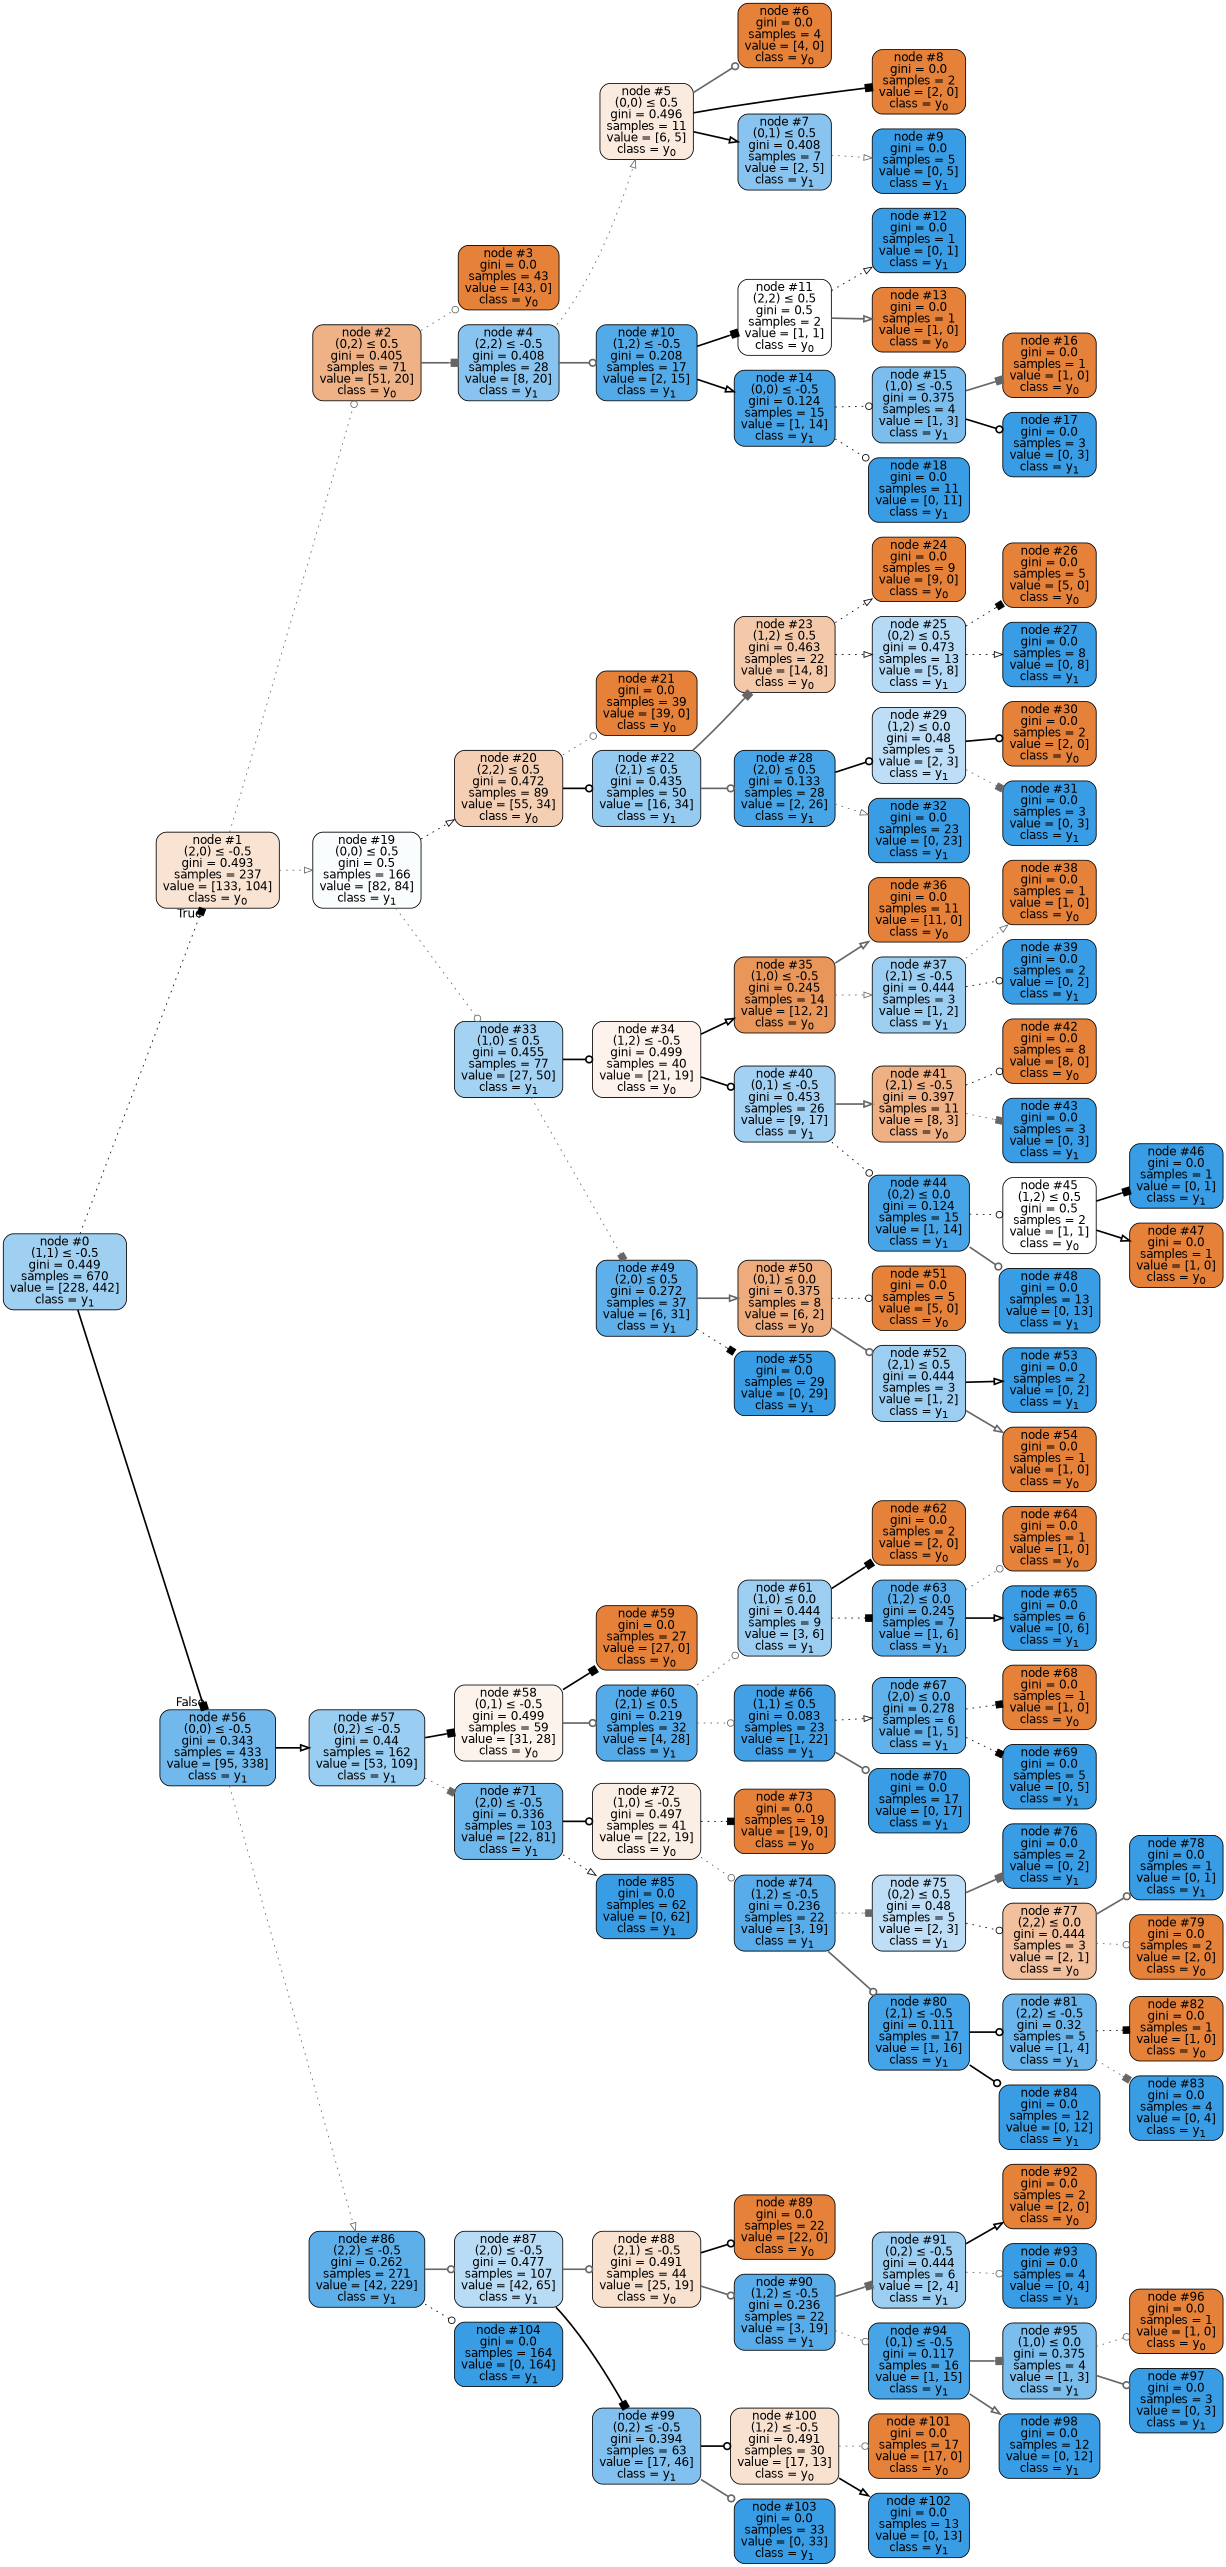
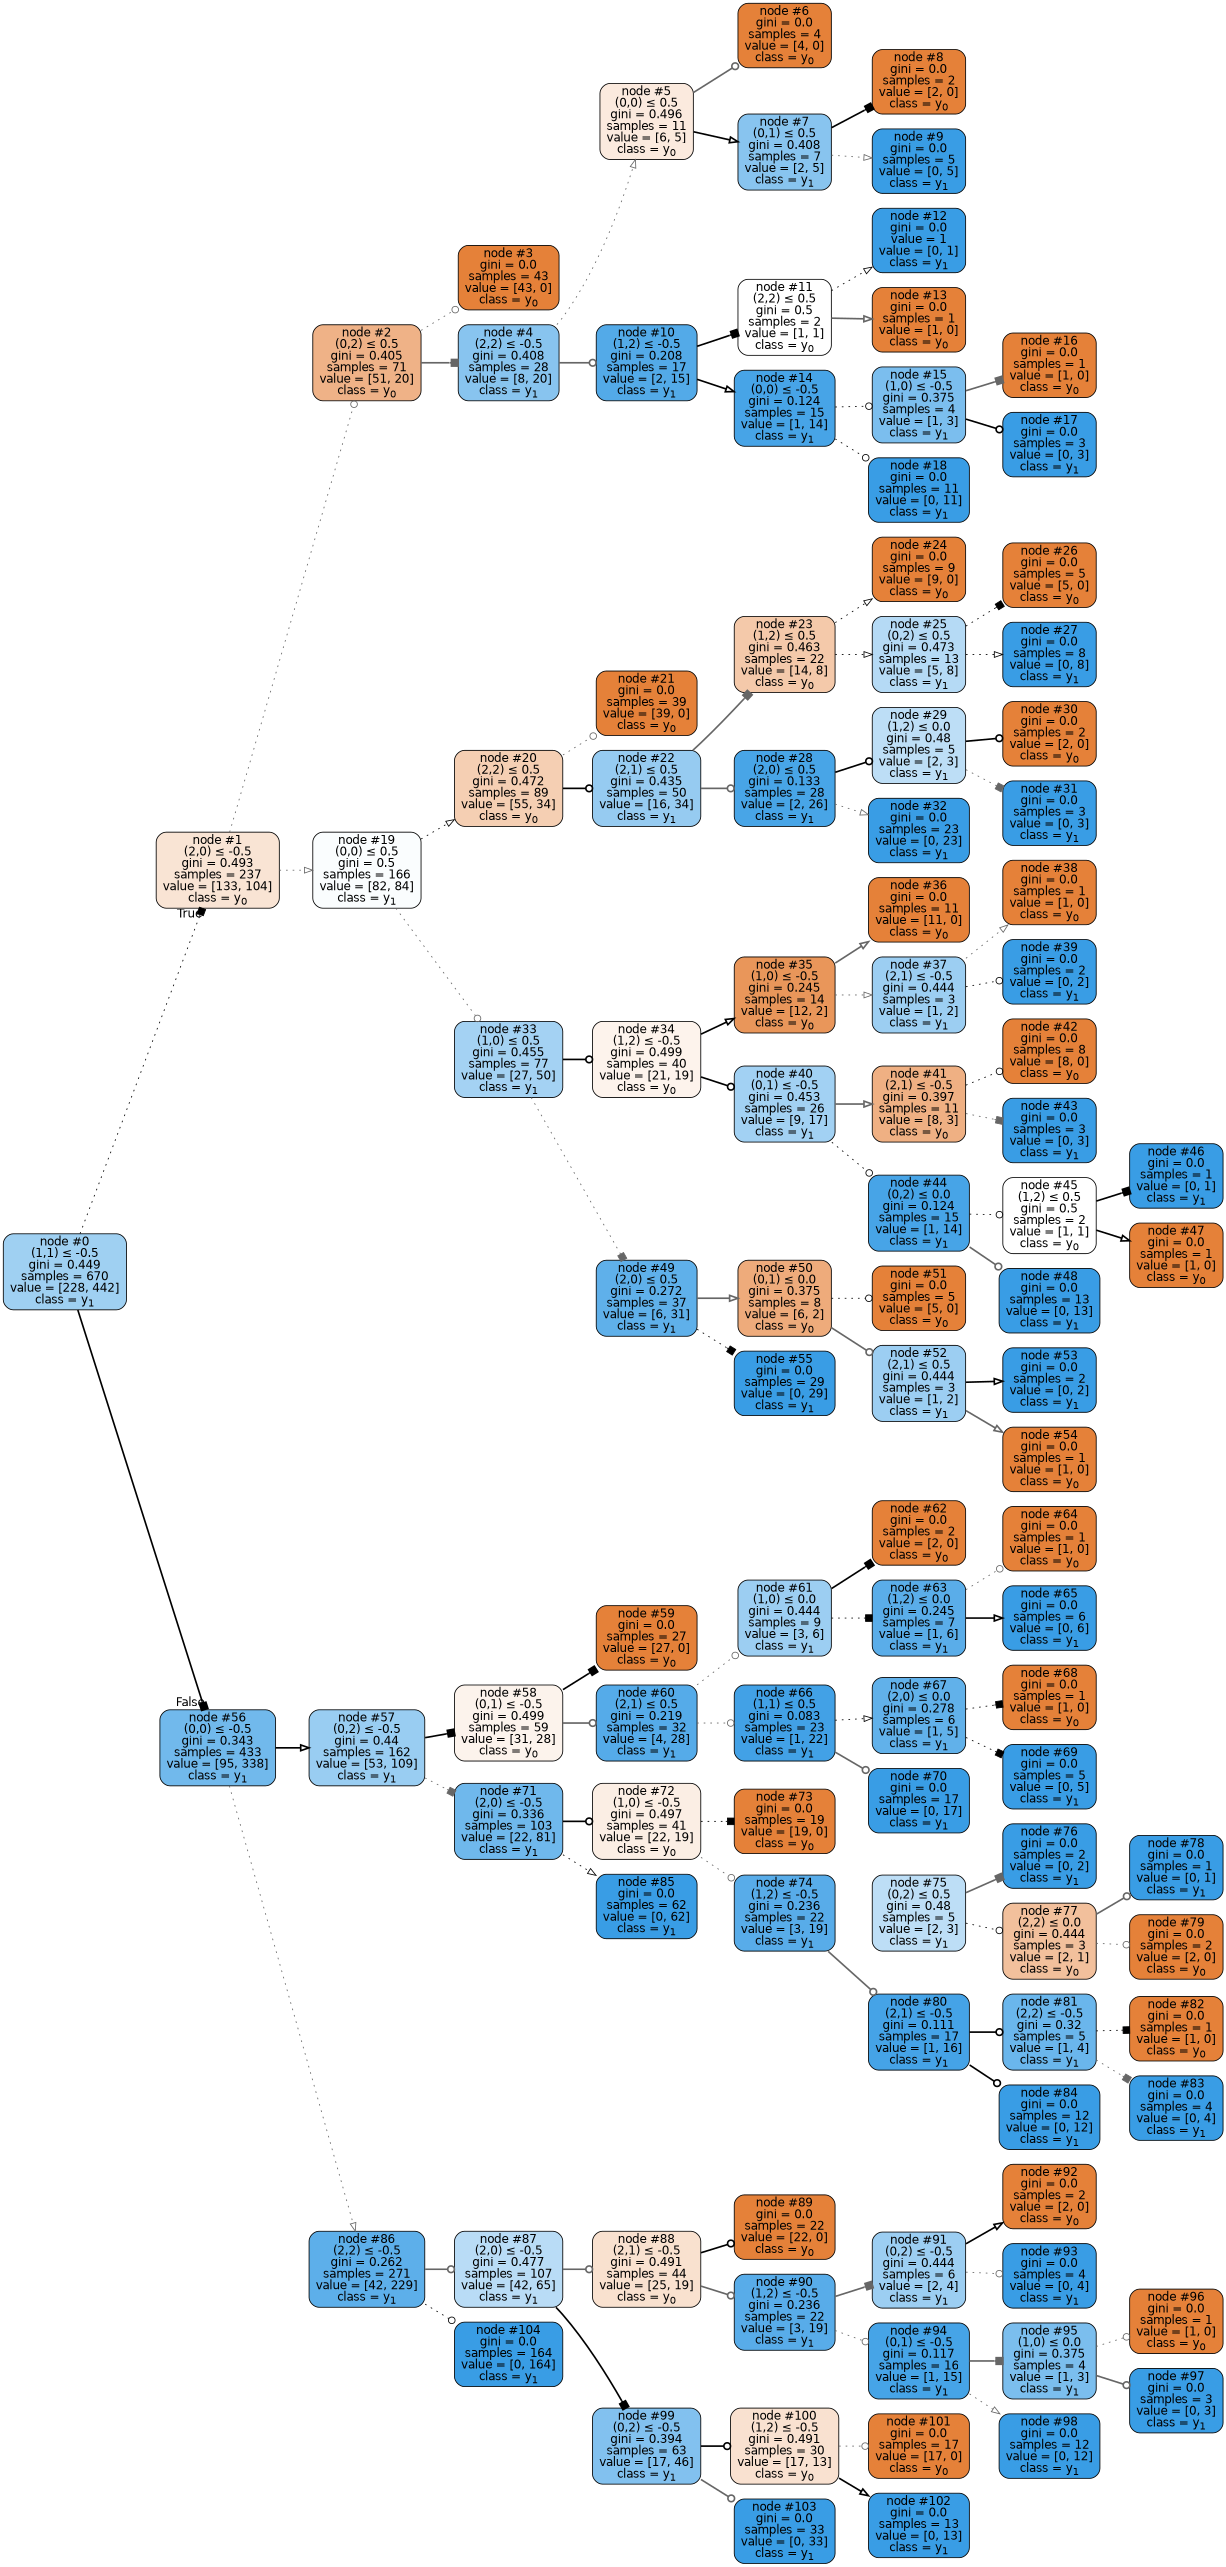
edge "node #5" -> "node #8": now "node #7" -> "node #8"
node "node #12": text "samples = 1" -> "value = 1"
edge "node #74" -> "node #75": removed
edge "node #94" -> "node #98": style bold -> dotted
